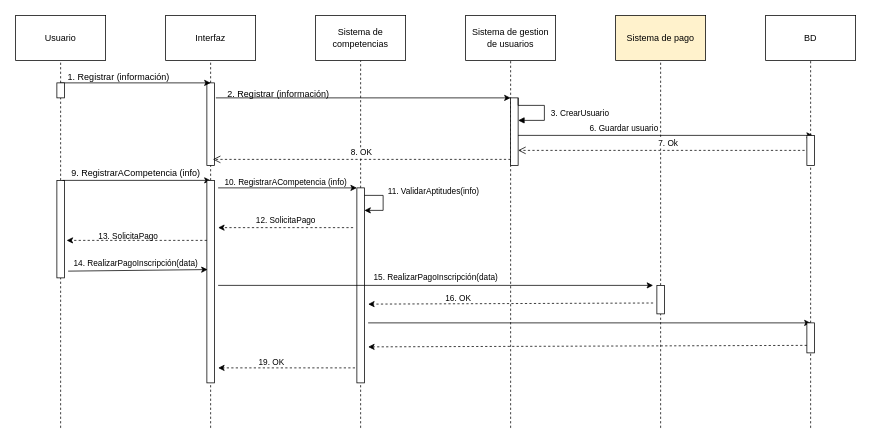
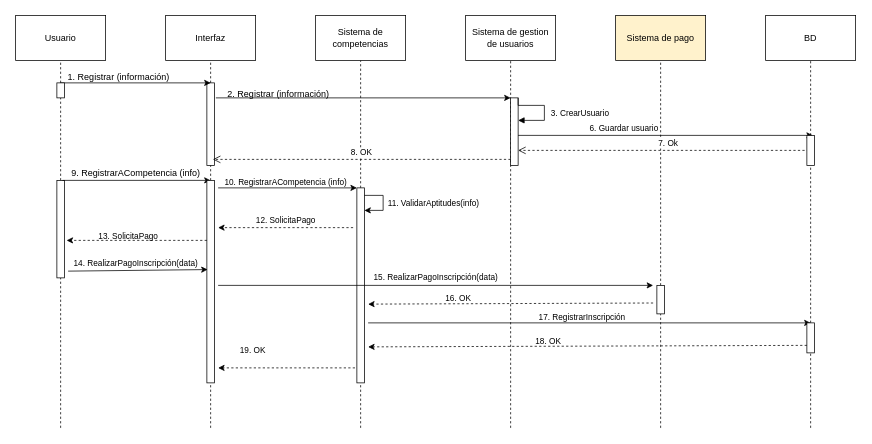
node "11. ValidarAptitudes(info)": moved (433, 192) -> (433, 203)
node "17. RegistrarInscripción": added
node "18. OK": added
node "19. OK": moved (271, 362) -> (252, 351)
